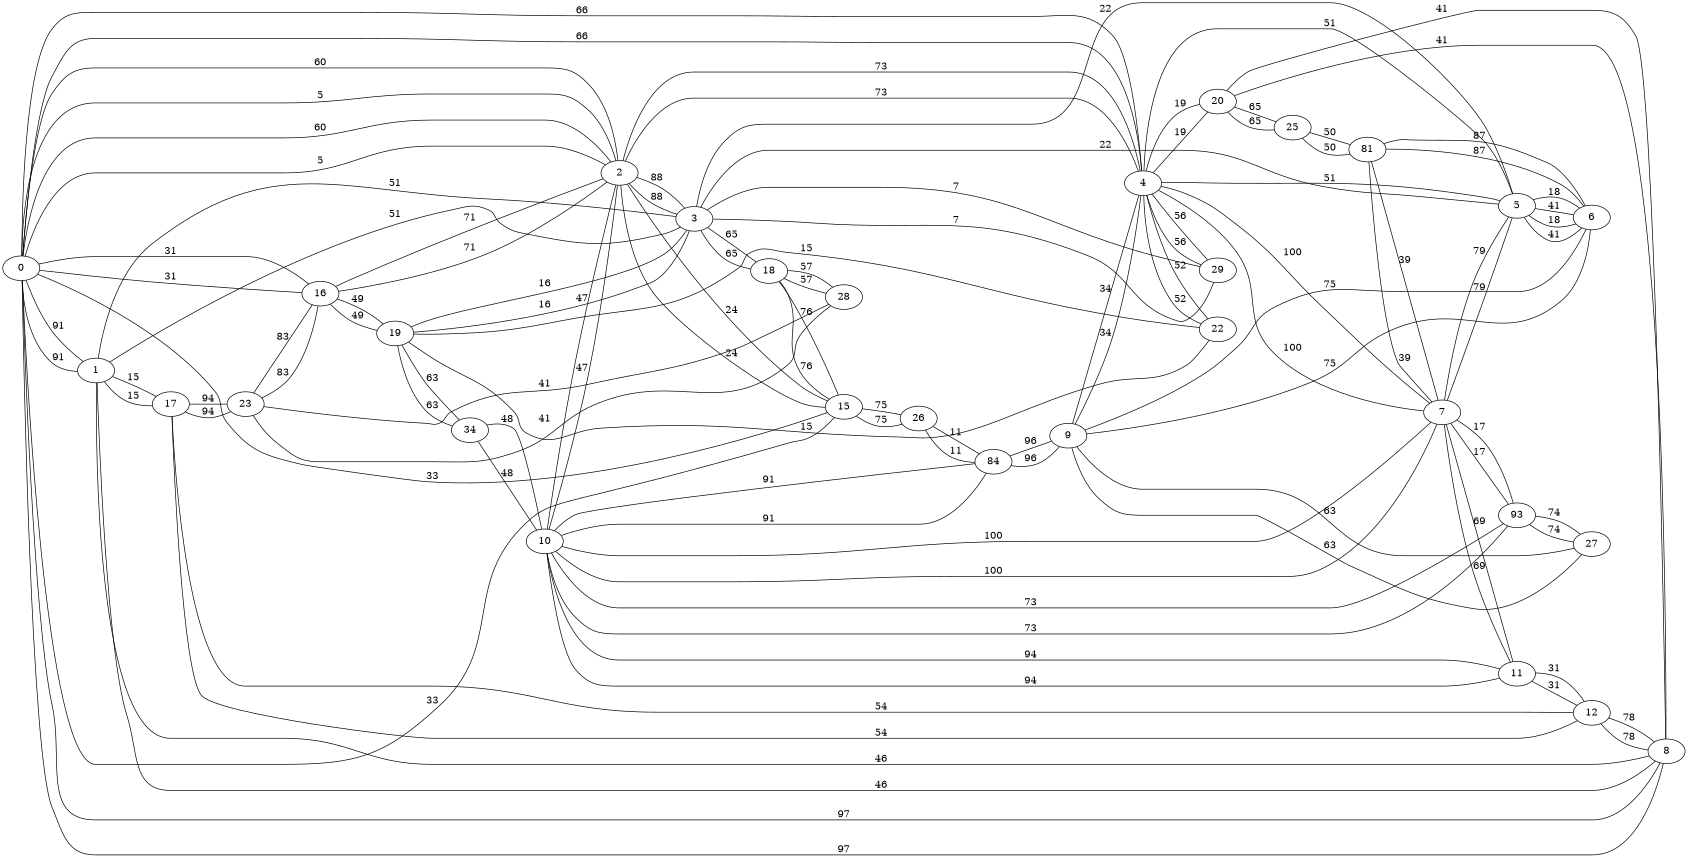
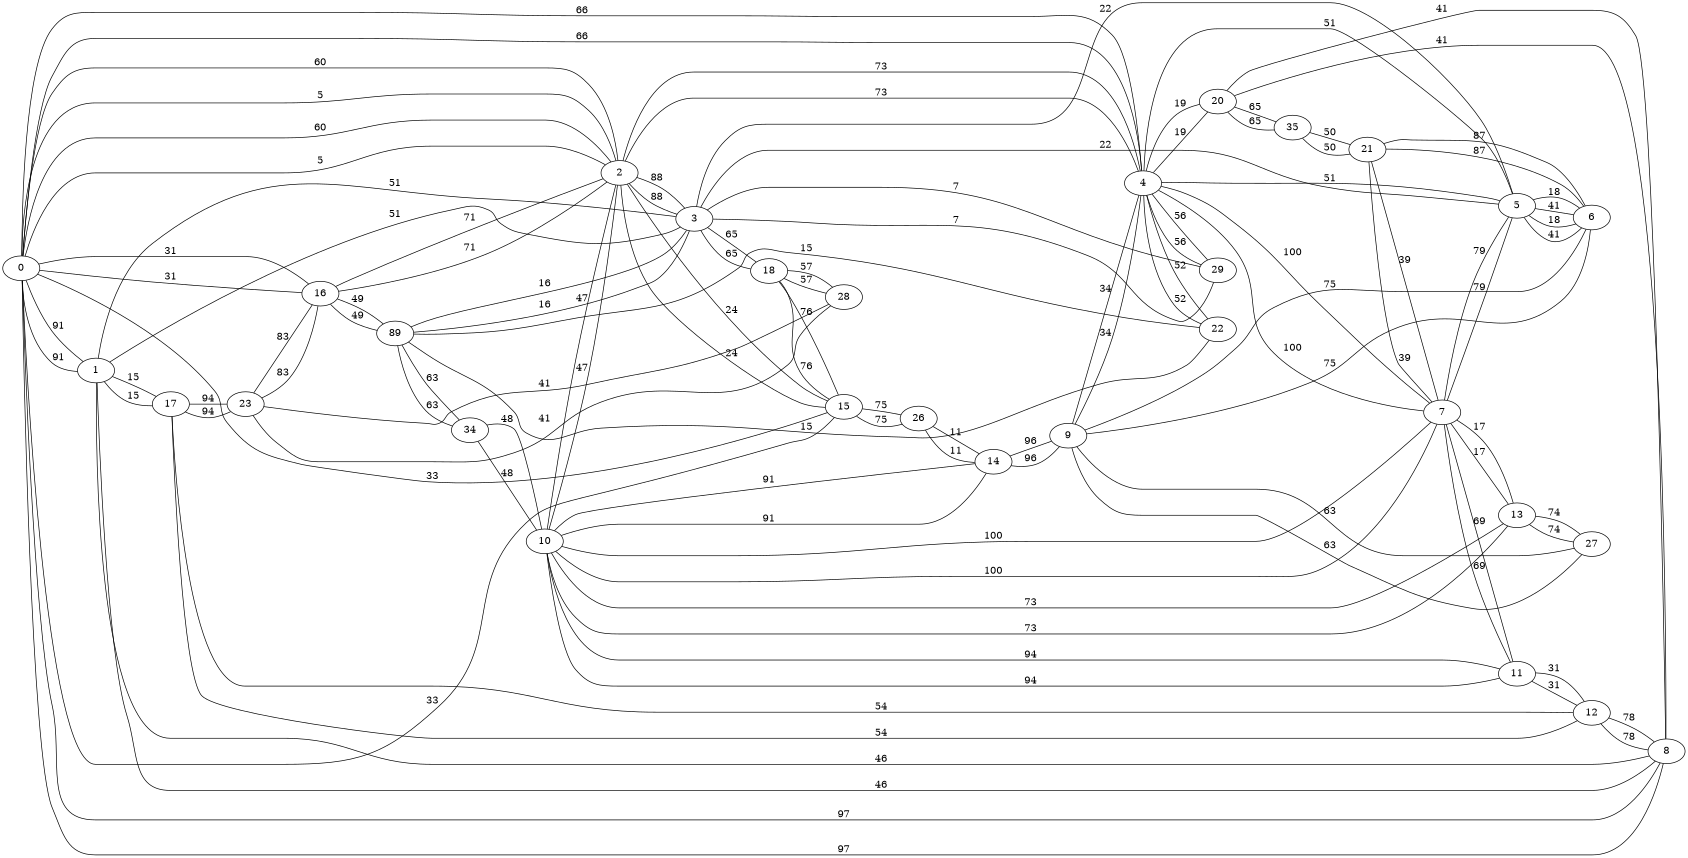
node "25": label "25" -> "35"
node "81": label "81" -> "21"
node "19": label "19" -> "89"
node "84": label "84" -> "14"
node "93": label "93" -> "13"
